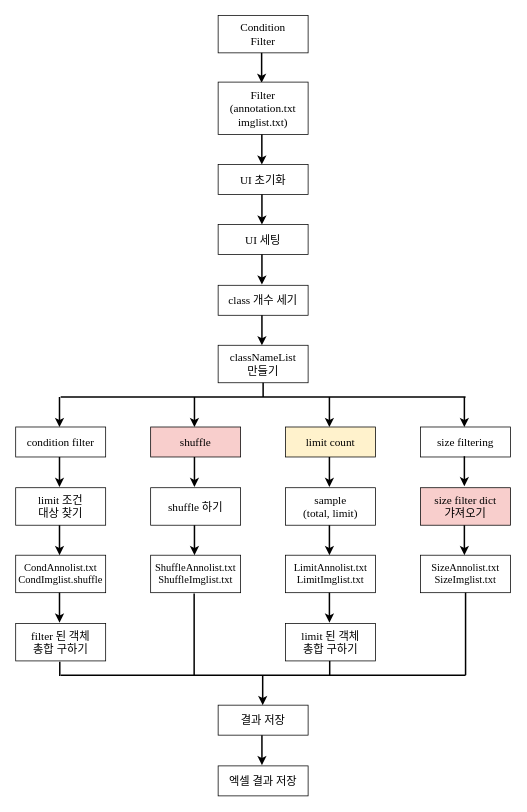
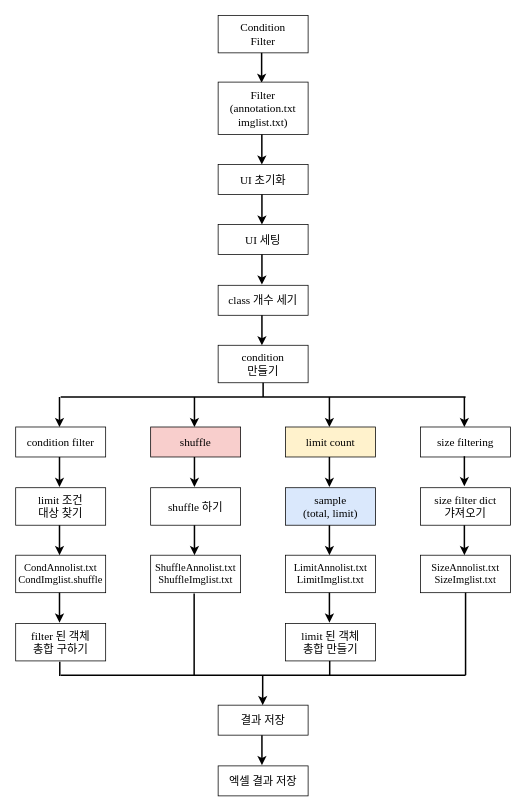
node "classNameList 만들기": label "classNameList 만들기" -> "condition 만들기"
node "sample (total, limit)": fillcolor #ffffff -> #dae8fc
node "size filter dict 갸져오기": fillcolor #f8cecc -> #ffffff
node "limit 된 객체 총합 구하기": label "limit 된 객체 총합 구하기" -> "limit 된 객체 총합 만들기"
